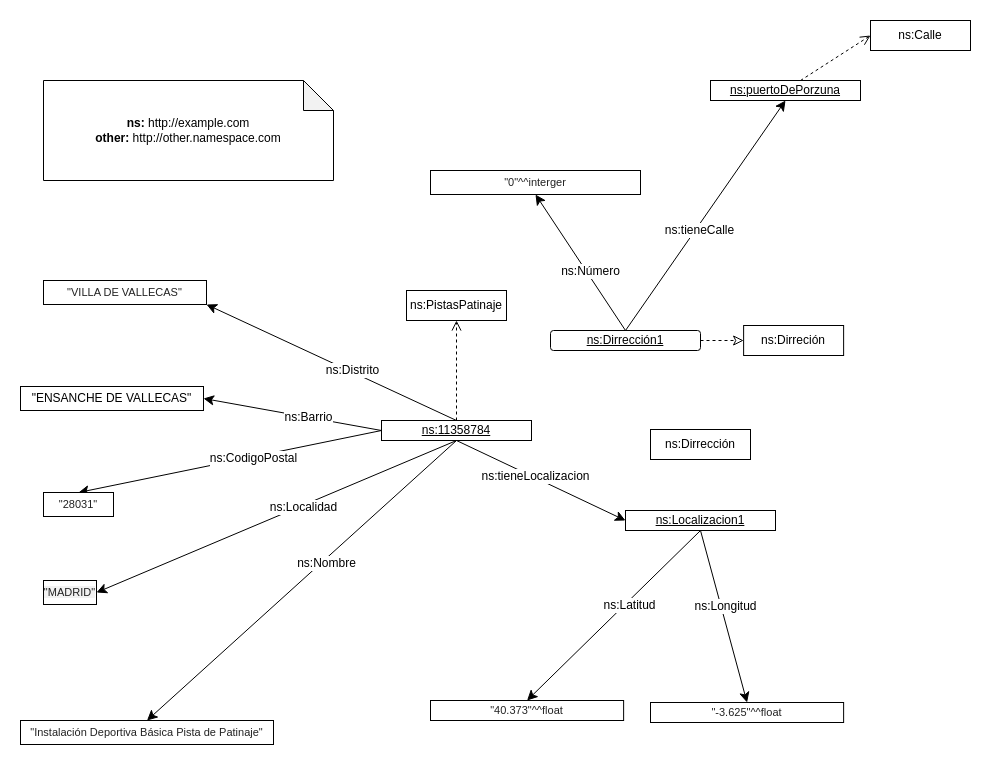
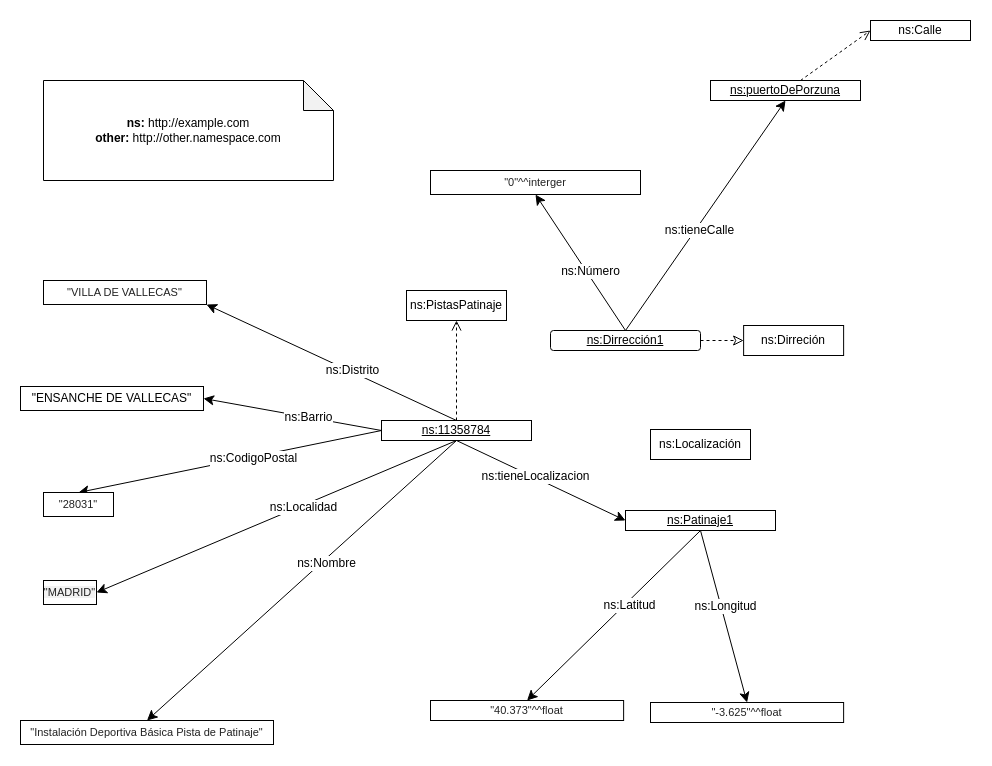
node "ns:Calle": size 100x30 -> 100x20
node "ns:Dirrección": label "ns:Dirrección" -> "ns:Localización"
node "ns:Localizacion1": label "ns:Localizacion1" -> "ns:Patinaje1"
